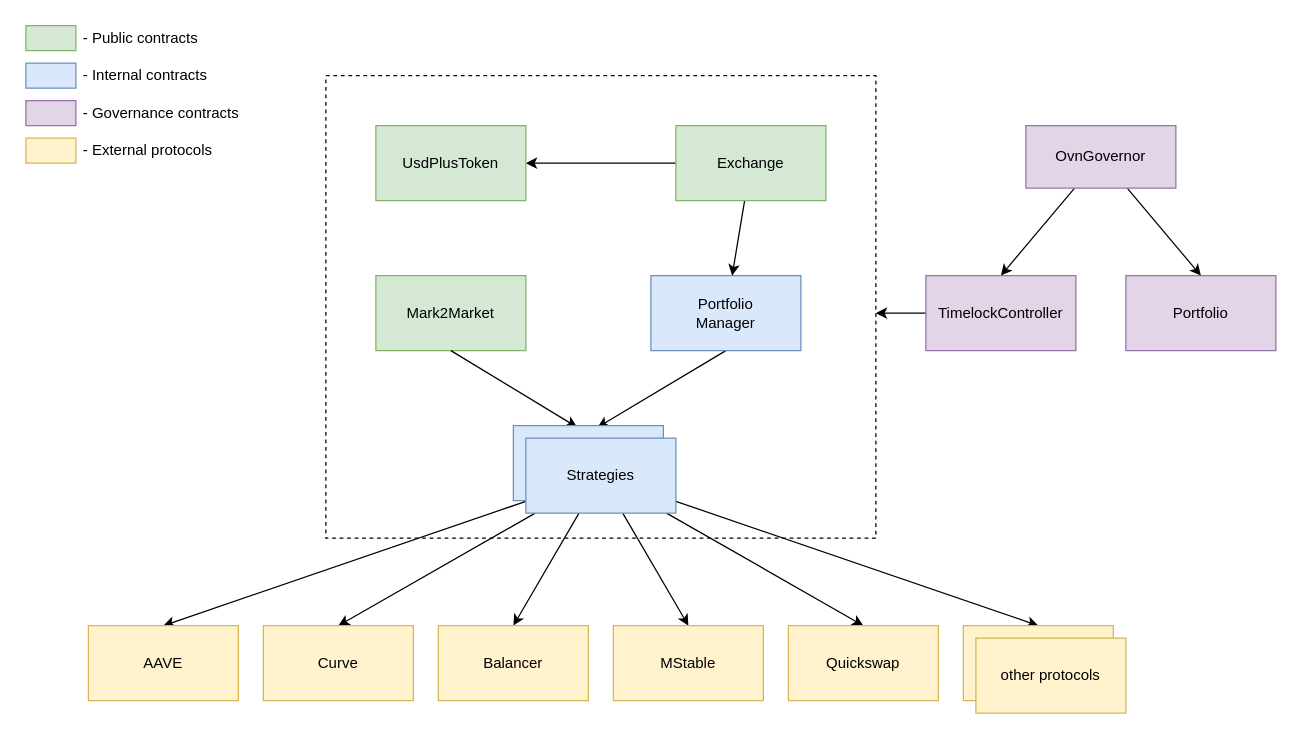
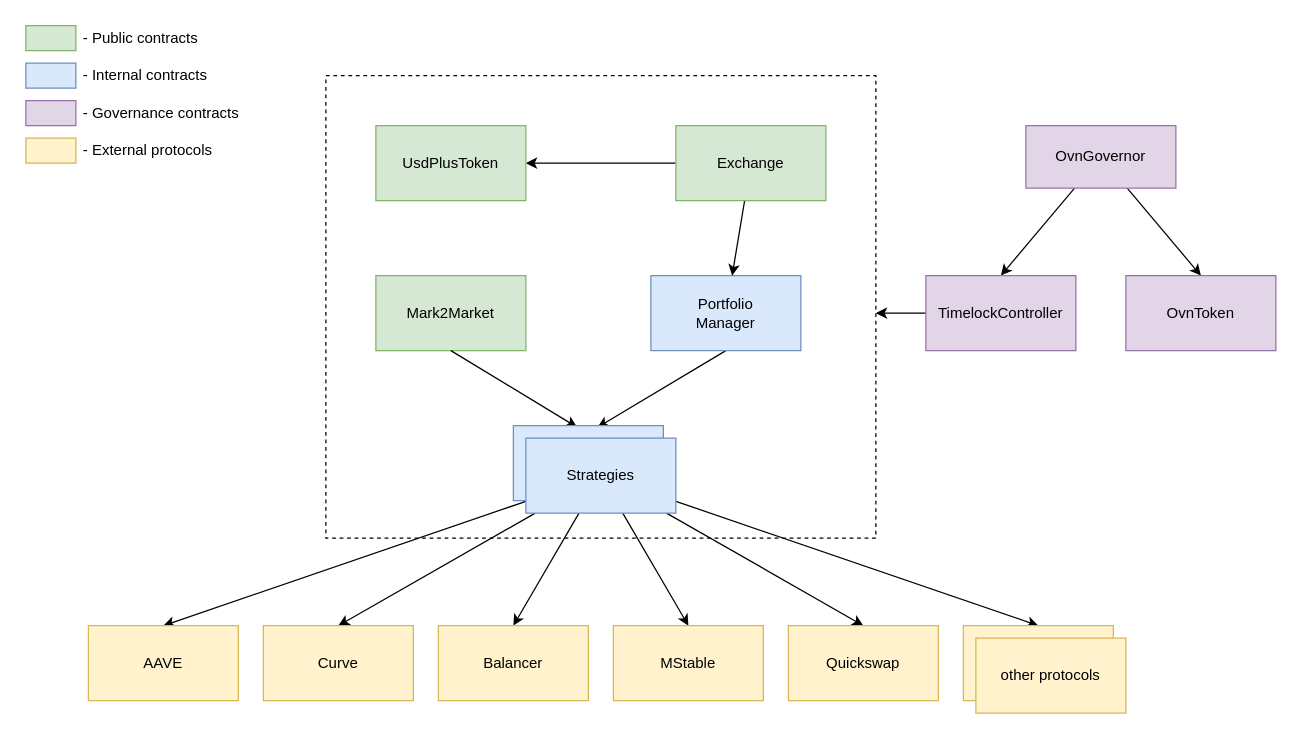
node "Portfolio": label "Portfolio" -> "OvnToken"
